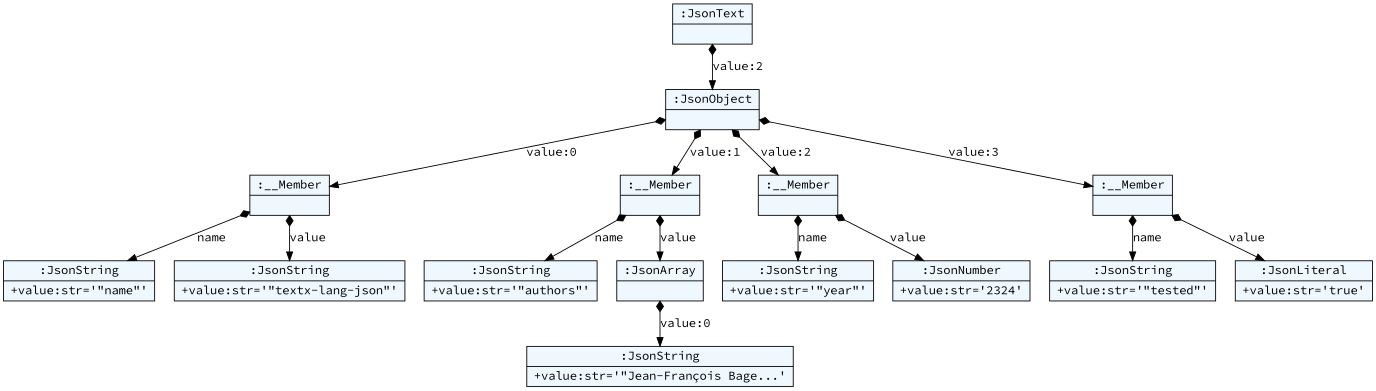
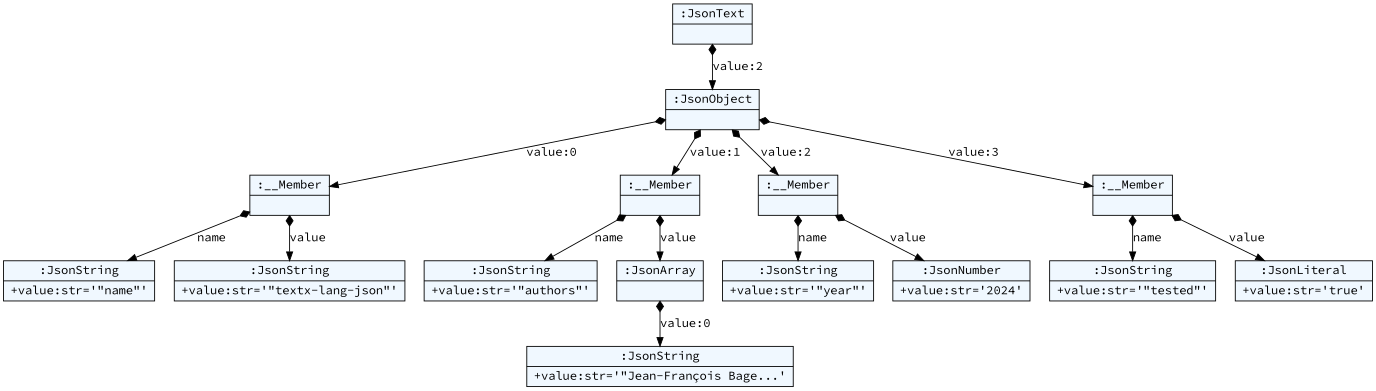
node ":JsonNumber": text "+value:str='2324'" -> "+value:str='2024'"
